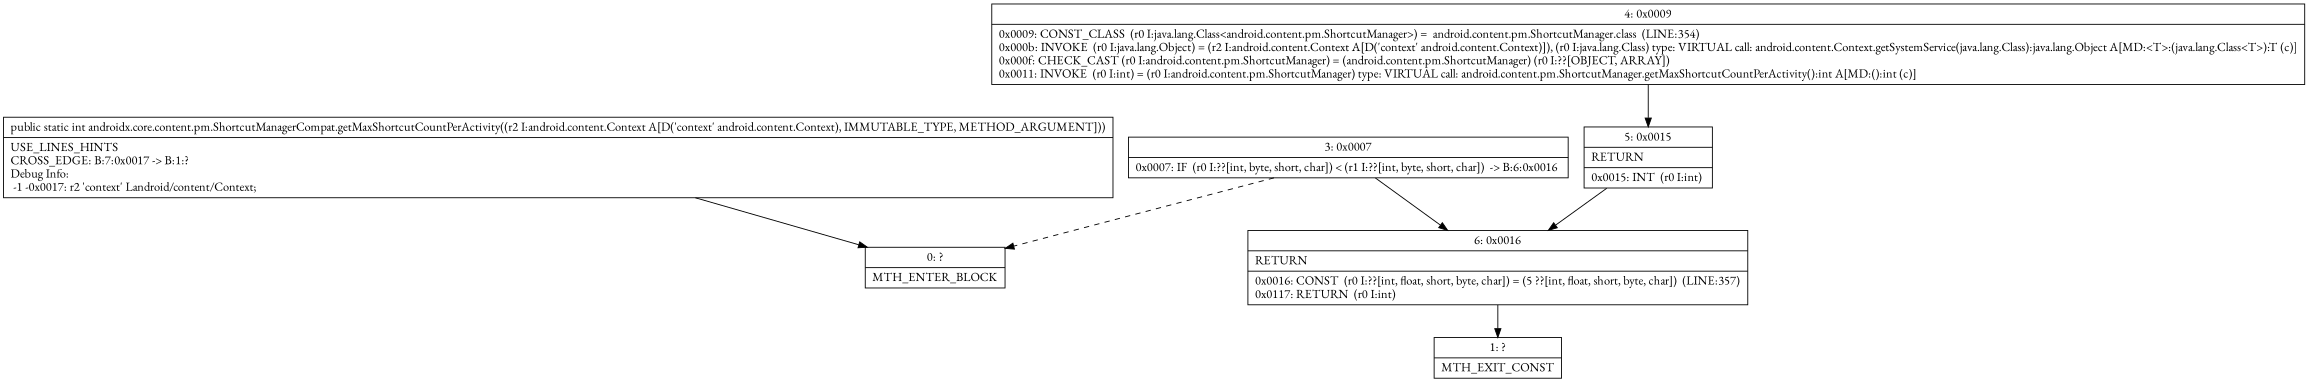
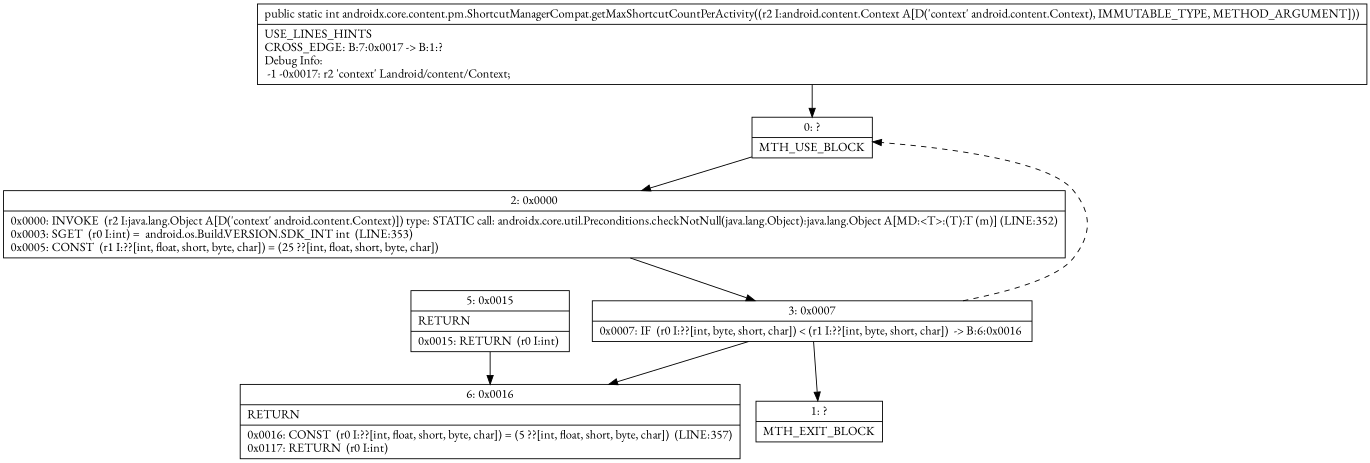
node "4: 0x0009": removed
node "5: 0x0015": text "0x0015: INT  (r0 I:int)" -> "0x0015: RETURN  (r0 I:int)"
node "2: 0x0000": added
node "0: ?": text "MTH_ENTER_BLOCK" -> "MTH_USE_BLOCK"
edge "6: 0x0016" -> "1: ?": now "3: 0x0007" -> "1: ?"
node "1: ?": text "MTH_EXIT_CONST" -> "MTH_EXIT_BLOCK"
